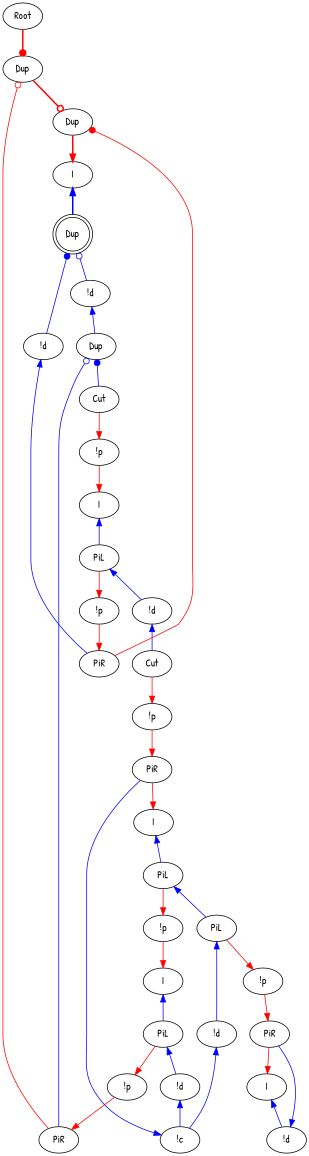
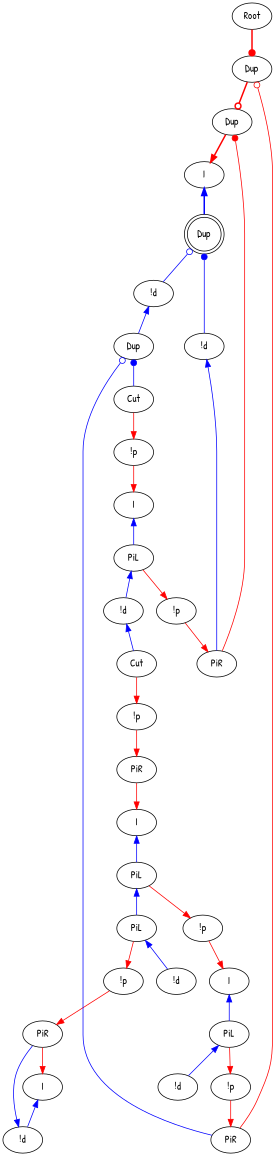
node "!c": removed
